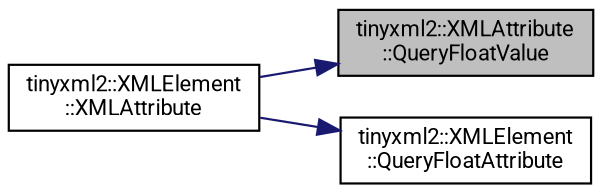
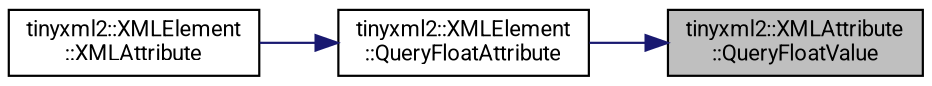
edge "tinyxml2::XMLElement ::XMLAttribute" -> "tinyxml2::XMLAttribute ::QueryFloatValue": now "tinyxml2::XMLElement ::QueryFloatAttribute" -> "tinyxml2::XMLAttribute ::QueryFloatValue"
